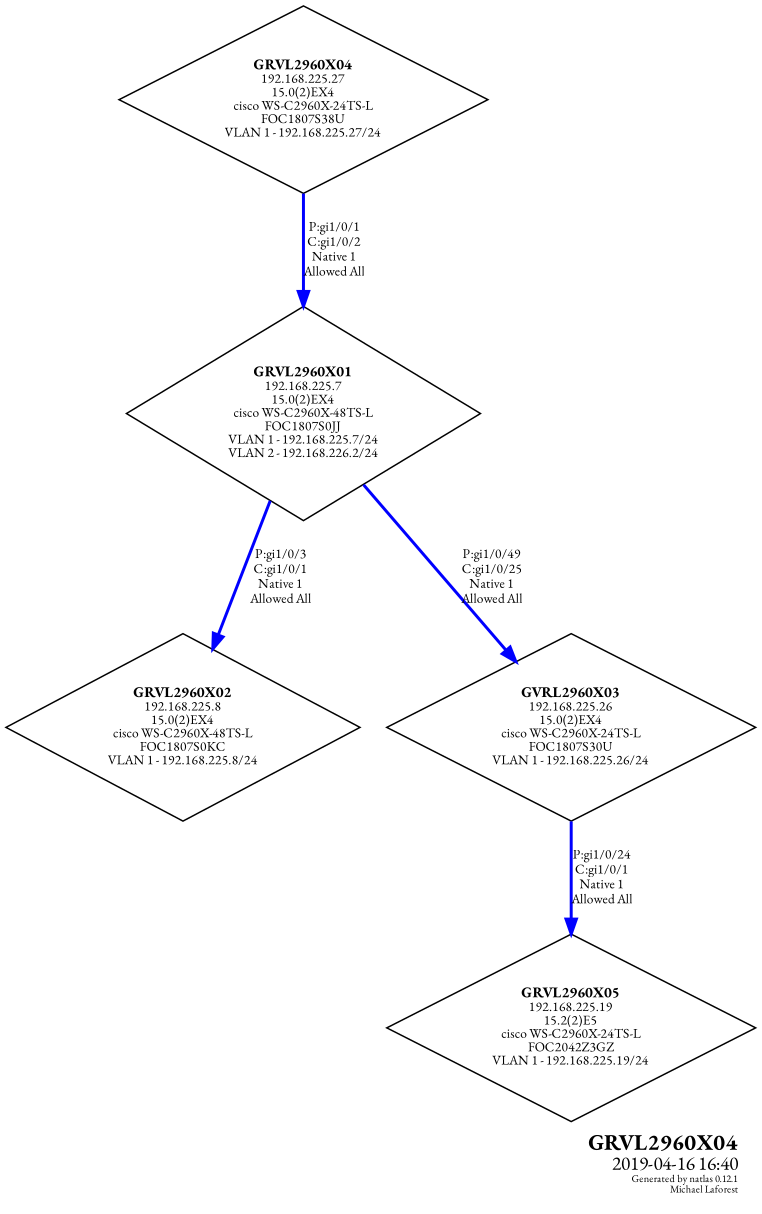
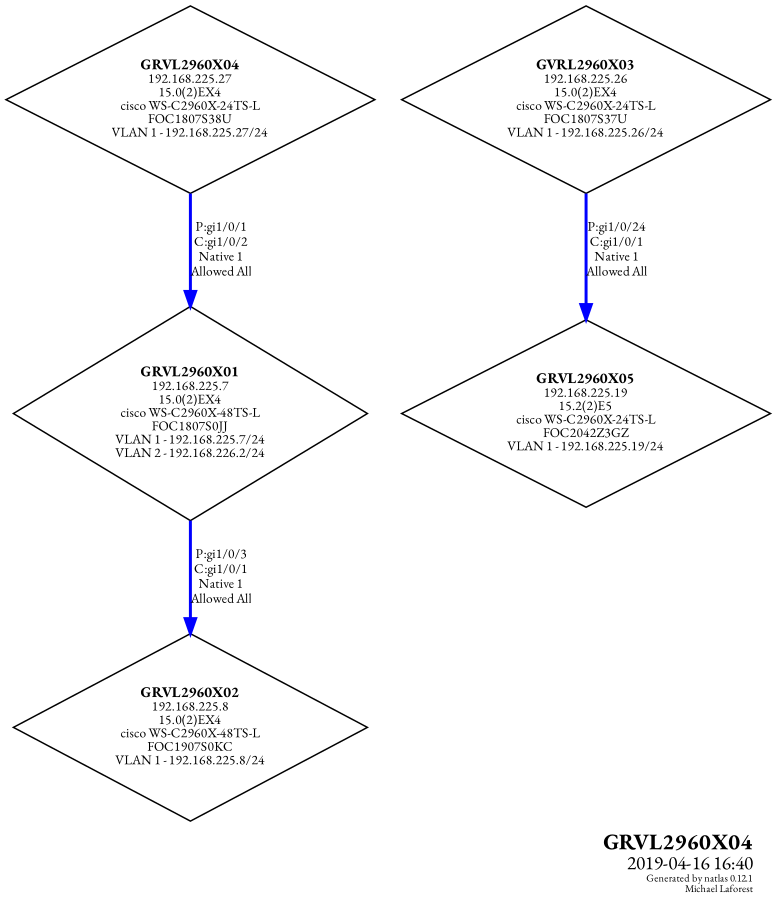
edge "GRVL2960X01" -- "GVRL2960X03": removed, label "P:gi1/0/49 C:gi1/0/25 Native 1 Allowed All"
node "GRVL2960X02": text "FOC1807S0KC" -> "FOC1907S0KC"
node "GVRL2960X03": text "FOC1807S30U" -> "FOC1807S37U"
